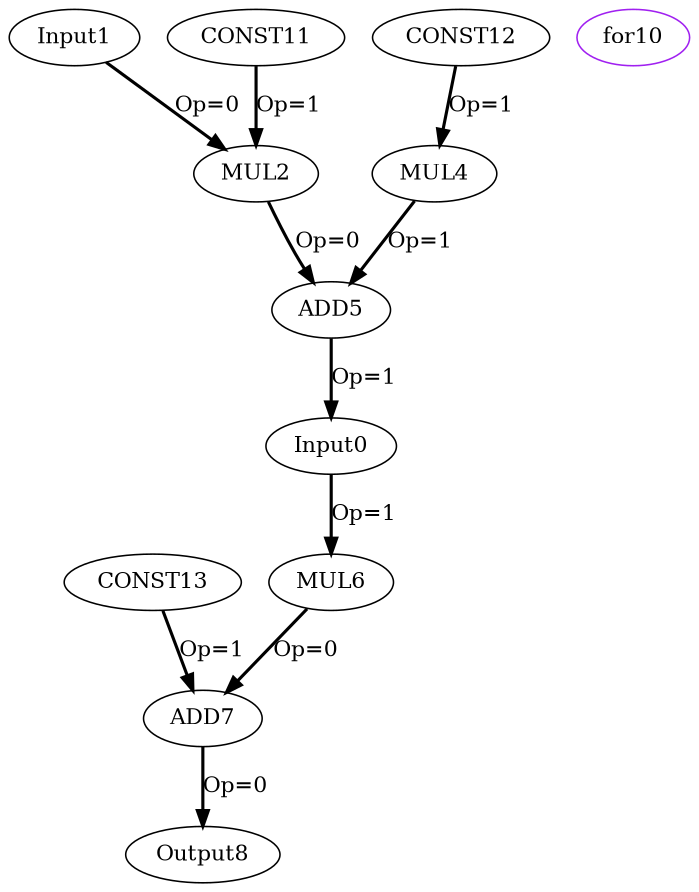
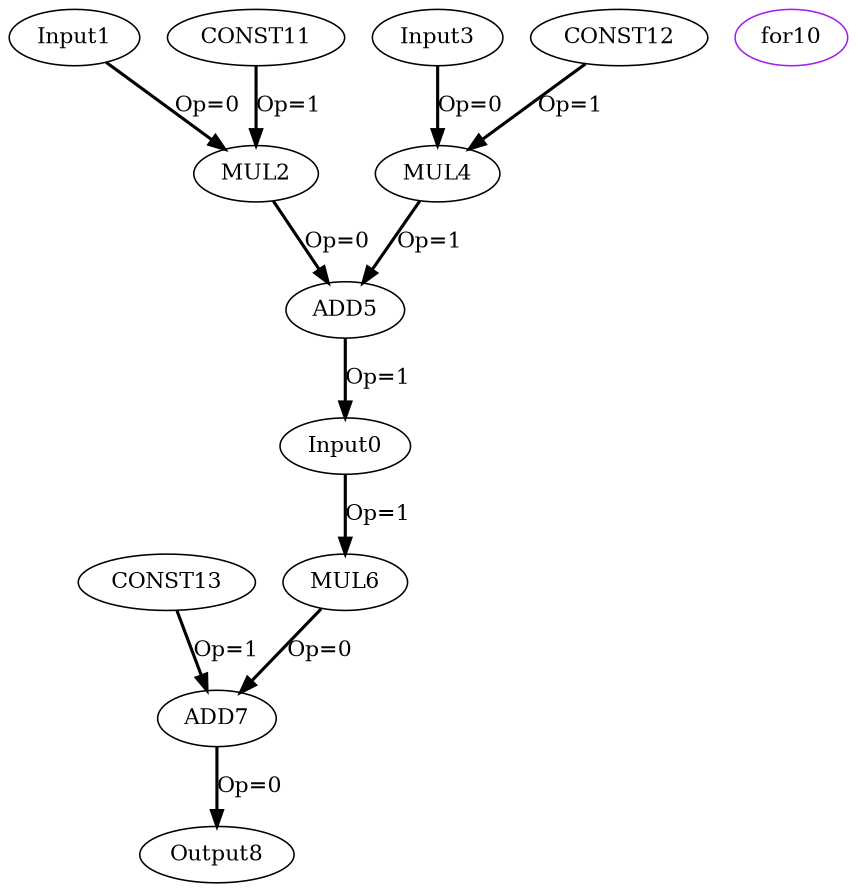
node "Input3": added
